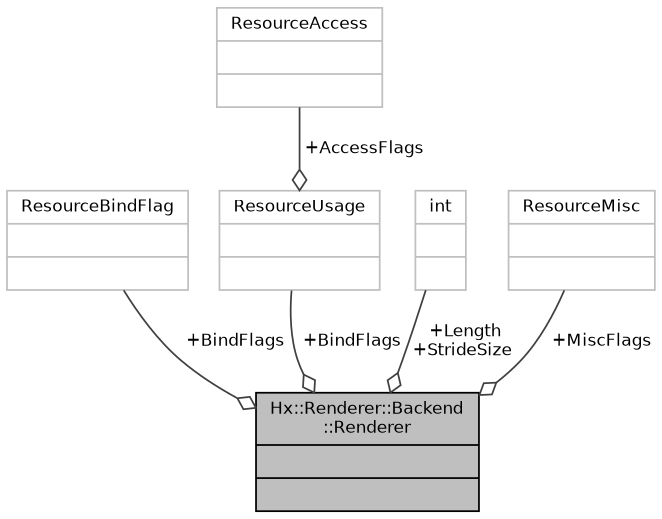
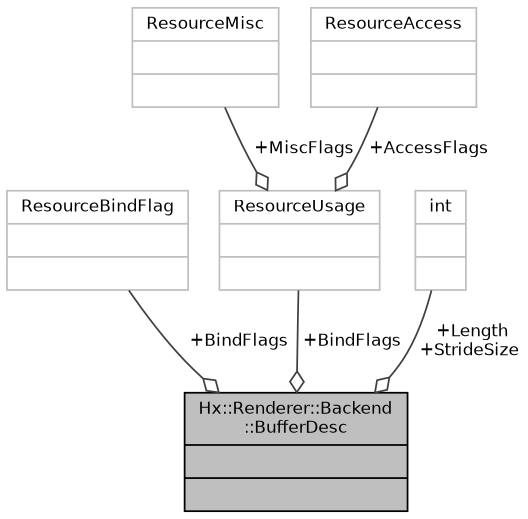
edge "ResourceMisc" -> "Hx::Renderer::Backend": now "ResourceMisc" -> "ResourceUsage"
node "Hx::Renderer::Backend": text "::Renderer" -> "::BufferDesc"
